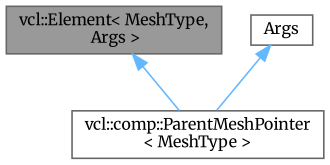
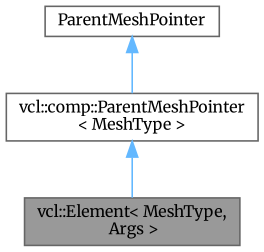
node "Args": label "Args" -> "ParentMeshPointer"
edge "vcl::comp::ParentMeshPointer < MeshType >" -> "vcl::Element< MeshType, Args >": reversed
